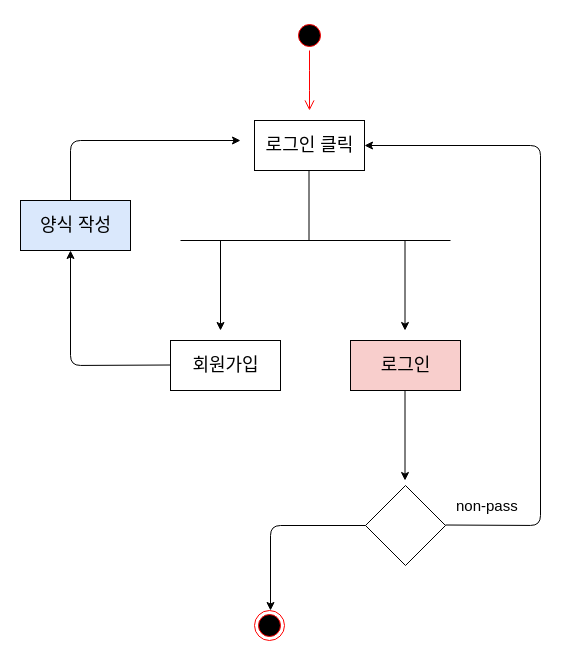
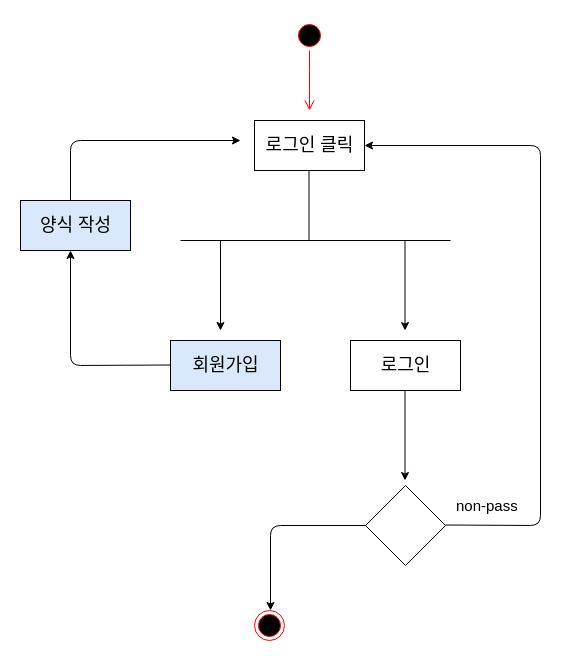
node "회원가입": fillcolor #ffffff -> #dae8fc
node "로그인": fillcolor #f8cecc -> #ffffff
